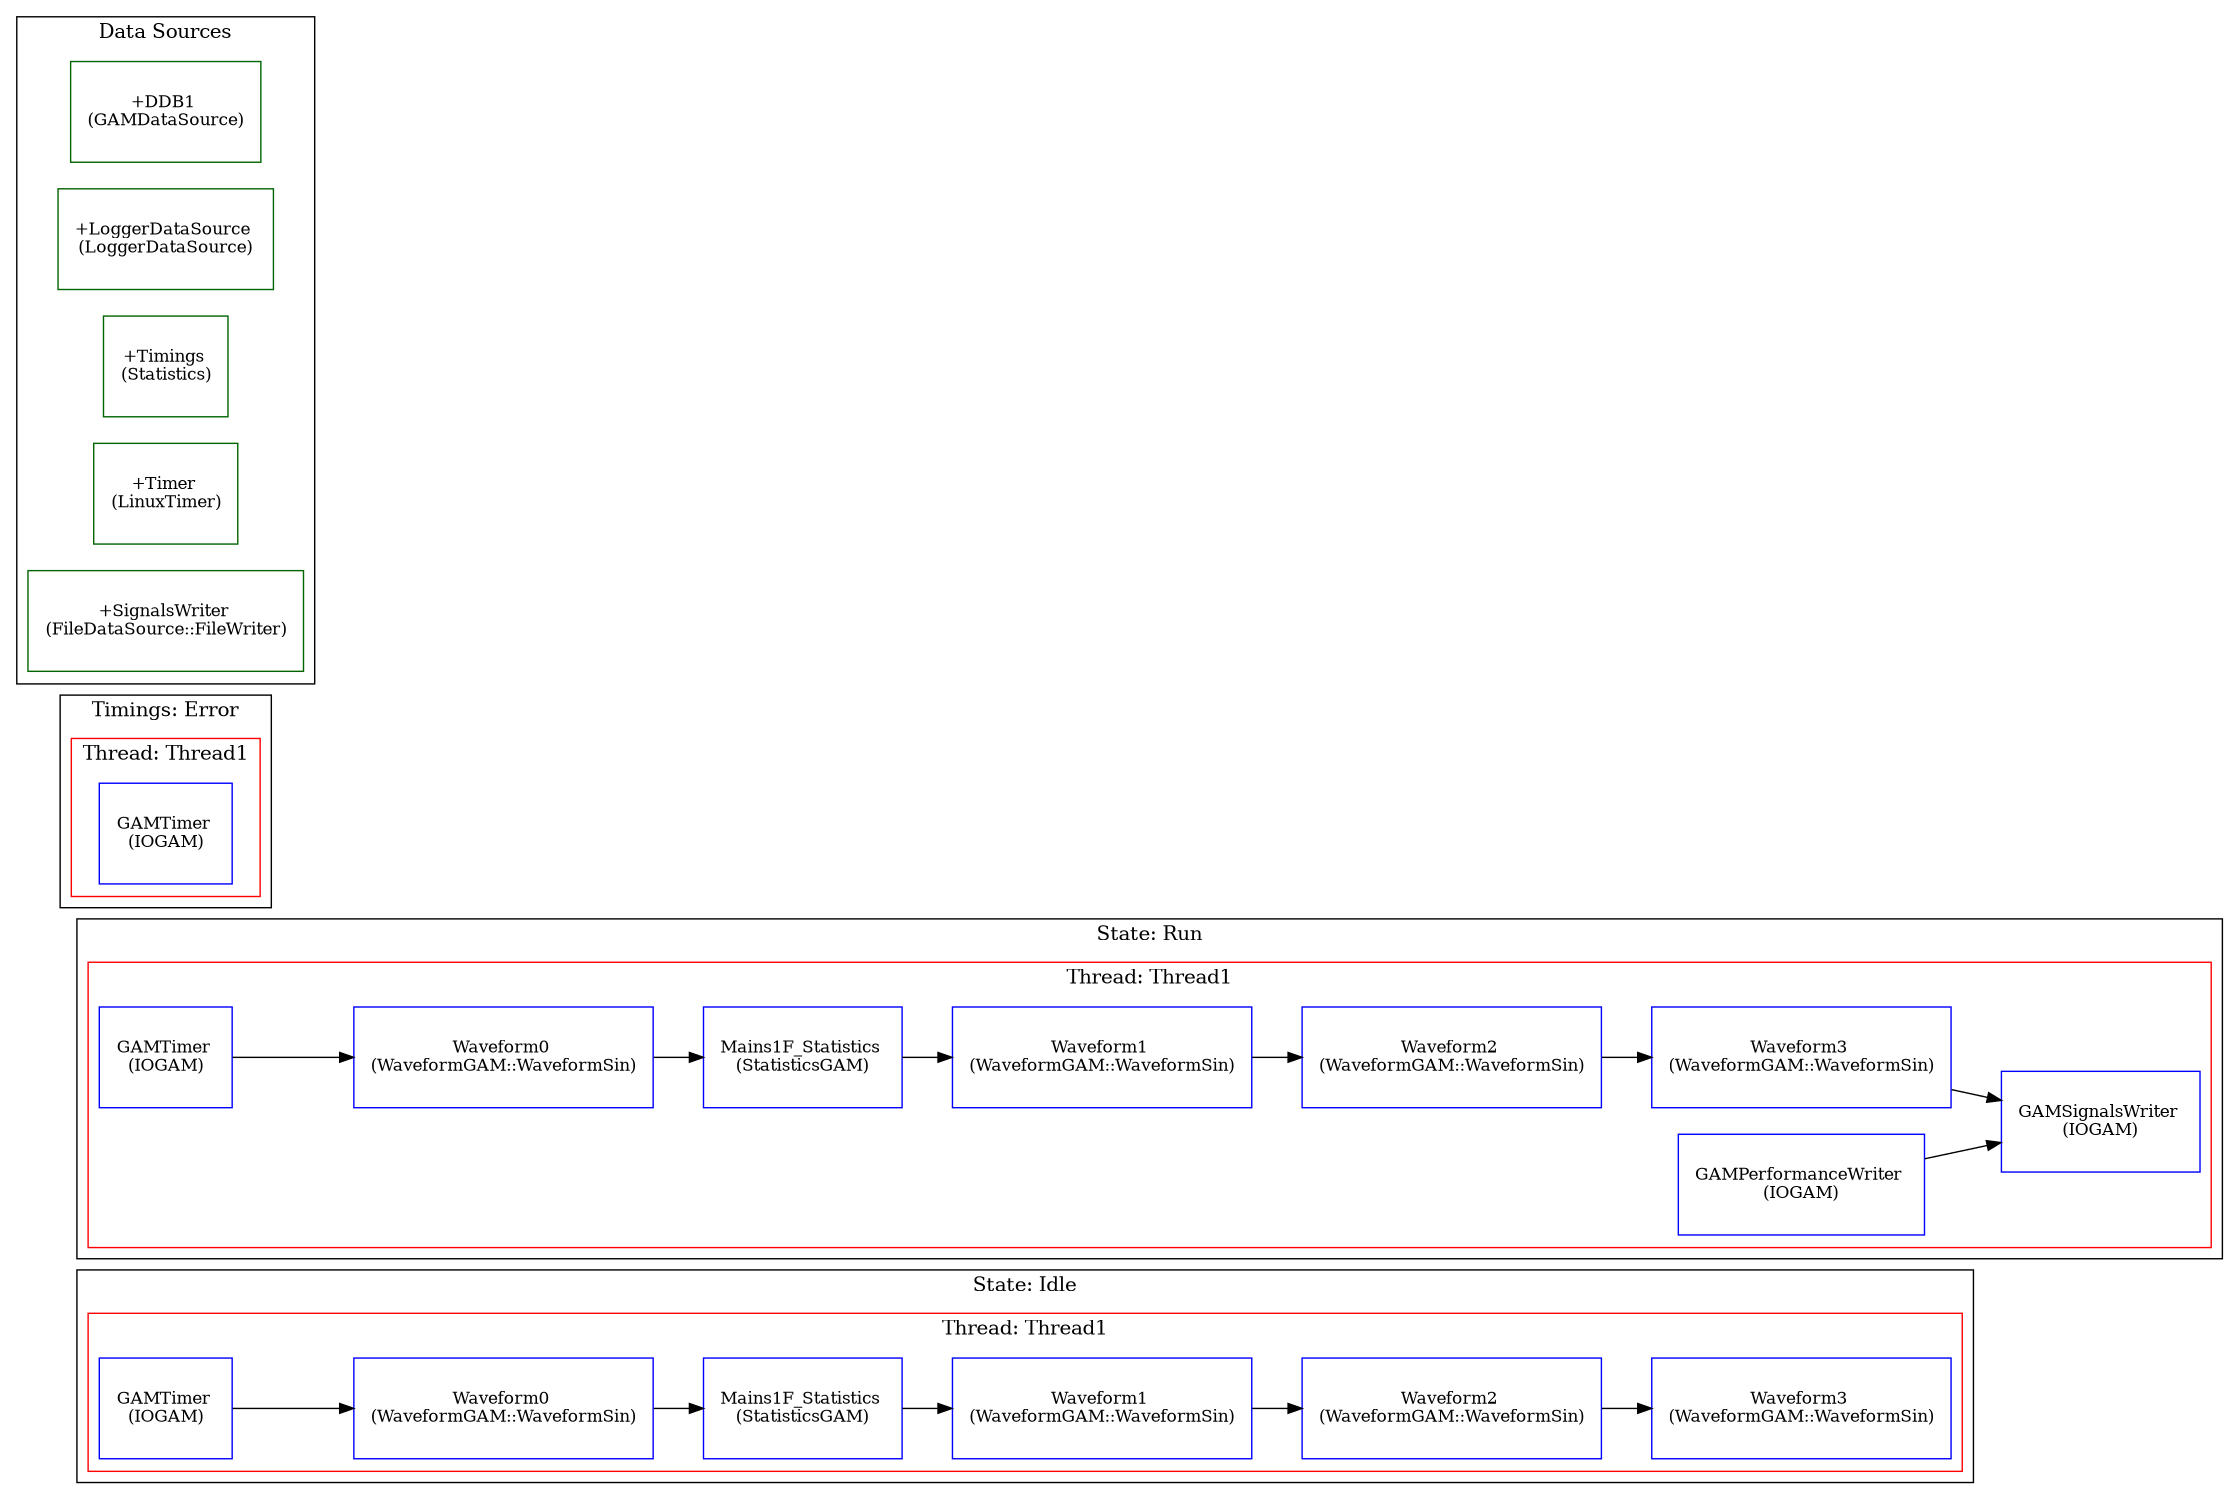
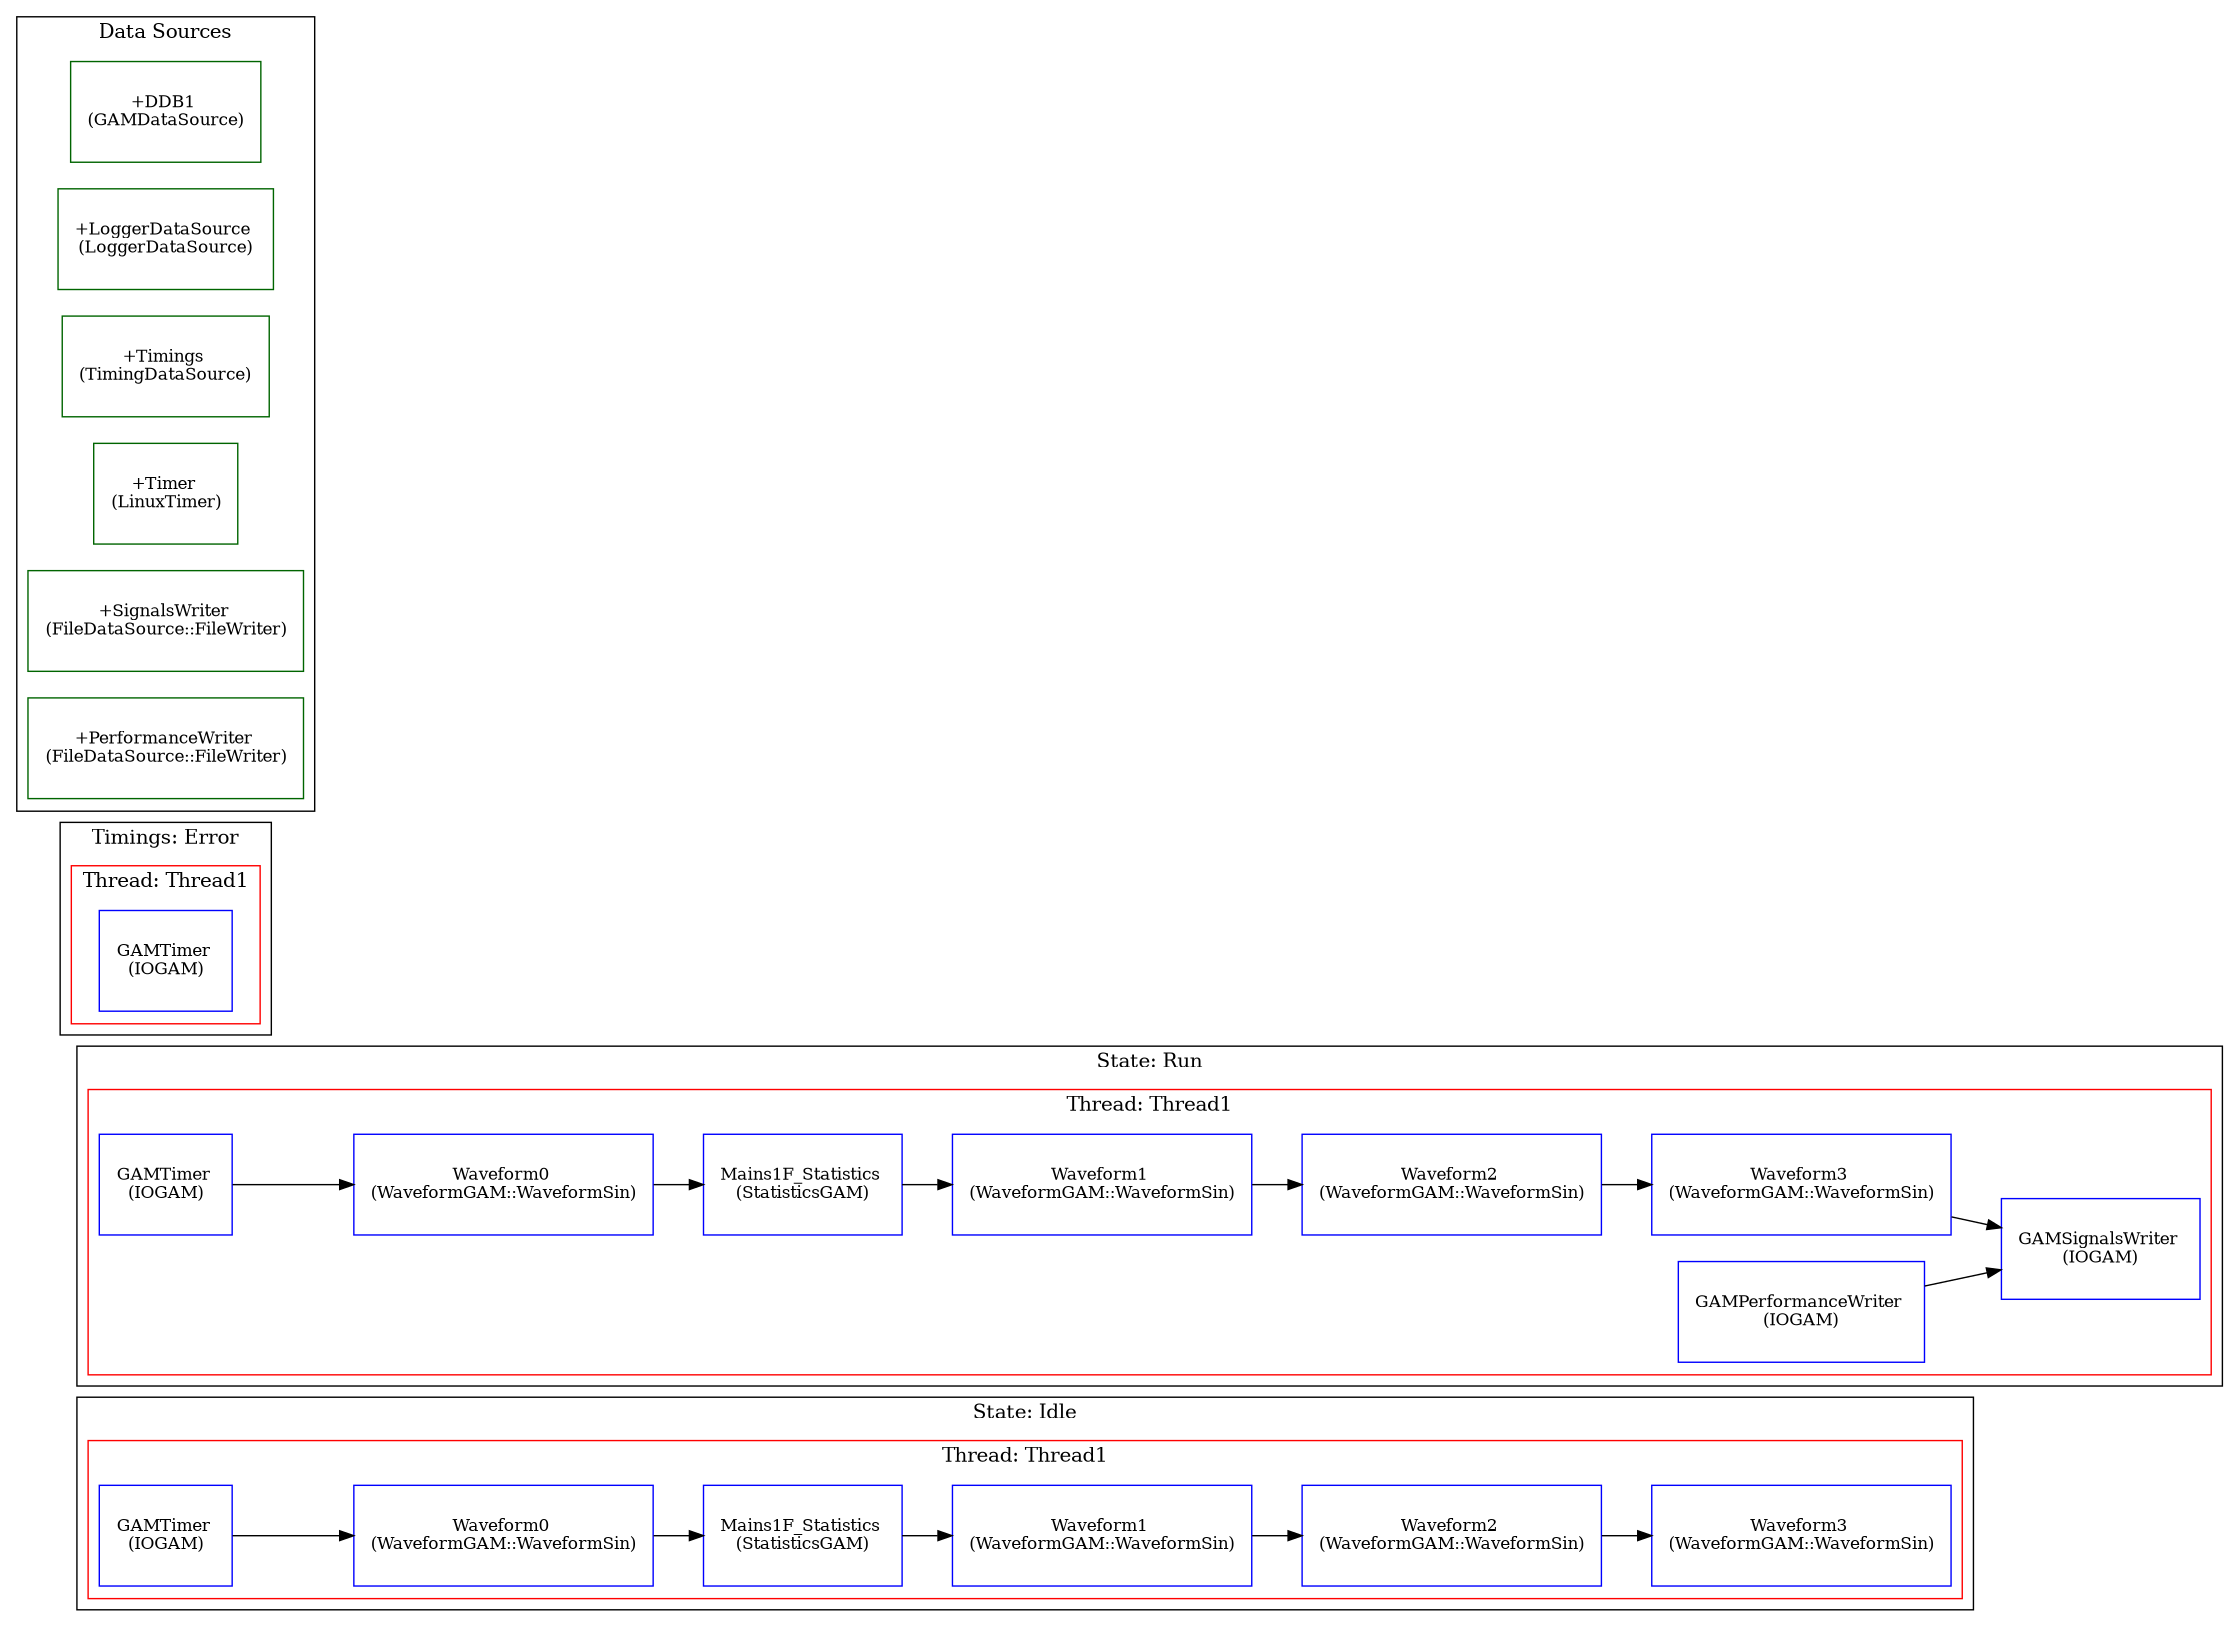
node "+Timings": text "(Statistics)" -> "(TimingDataSource)"
node "+PerformanceWriter": added
